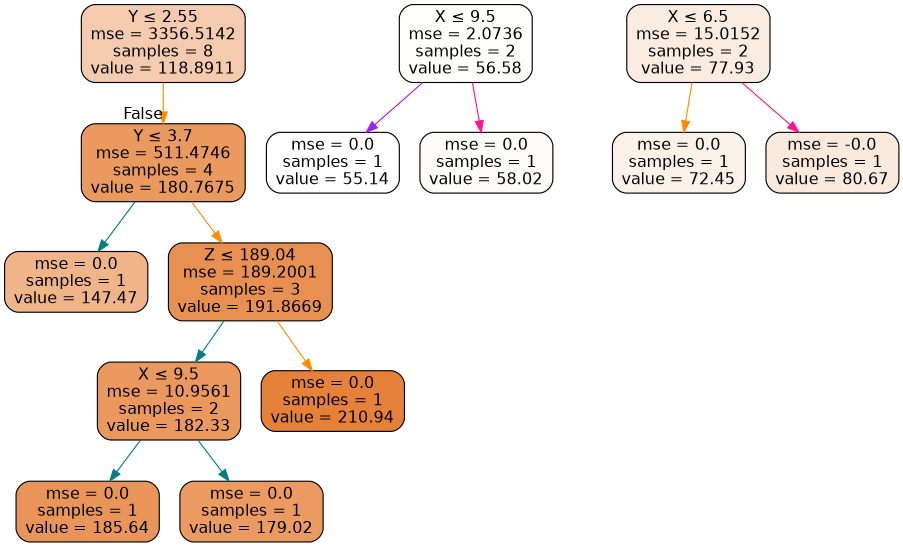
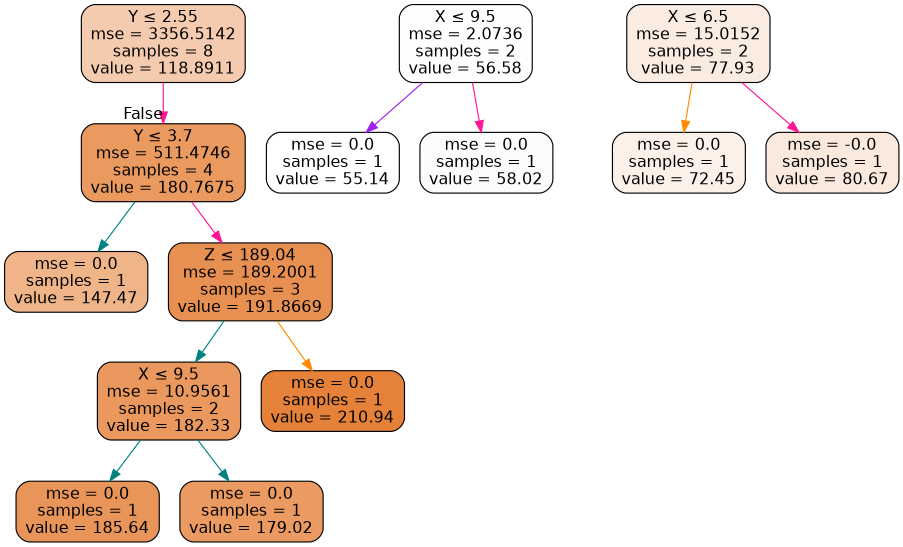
edge "Y ≤ 2.55" -> "Y ≤ 3.7": color darkorange -> deeppink
edge "Y ≤ 3.7" -> "Z ≤ 189.04": color darkorange -> deeppink
